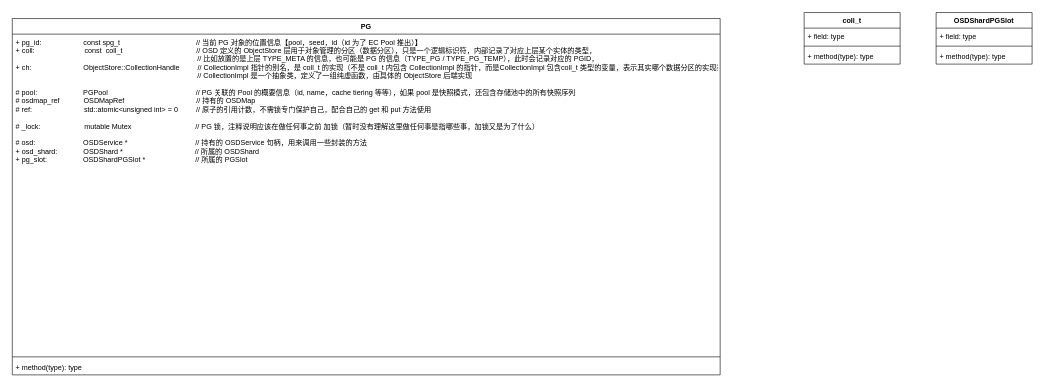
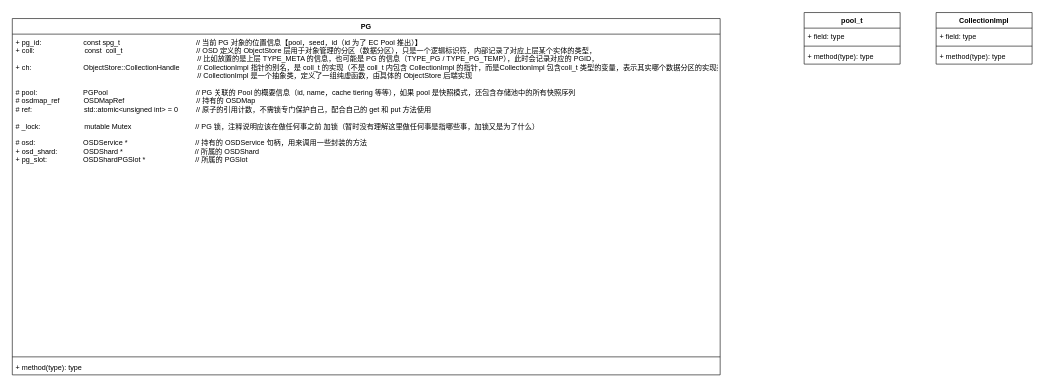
node "coll_t": label "coll_t" -> "pool_t"
node "OSDShardPGSlot": label "OSDShardPGSlot" -> "CollectionImpl"
